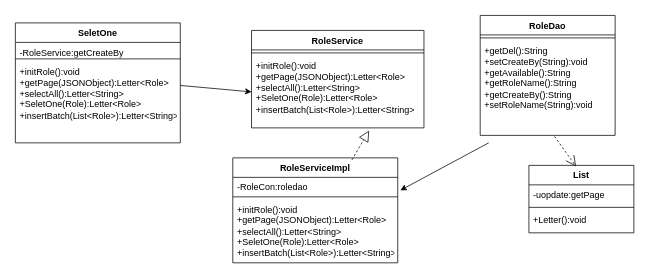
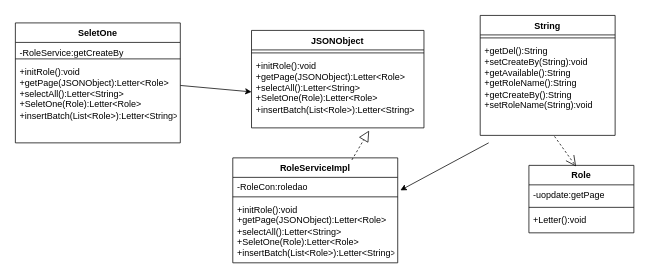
node "RoleDao": label "RoleDao" -> "String"
node "RoleService": label "RoleService" -> "JSONObject"
node "List": label "List" -> "Role"
